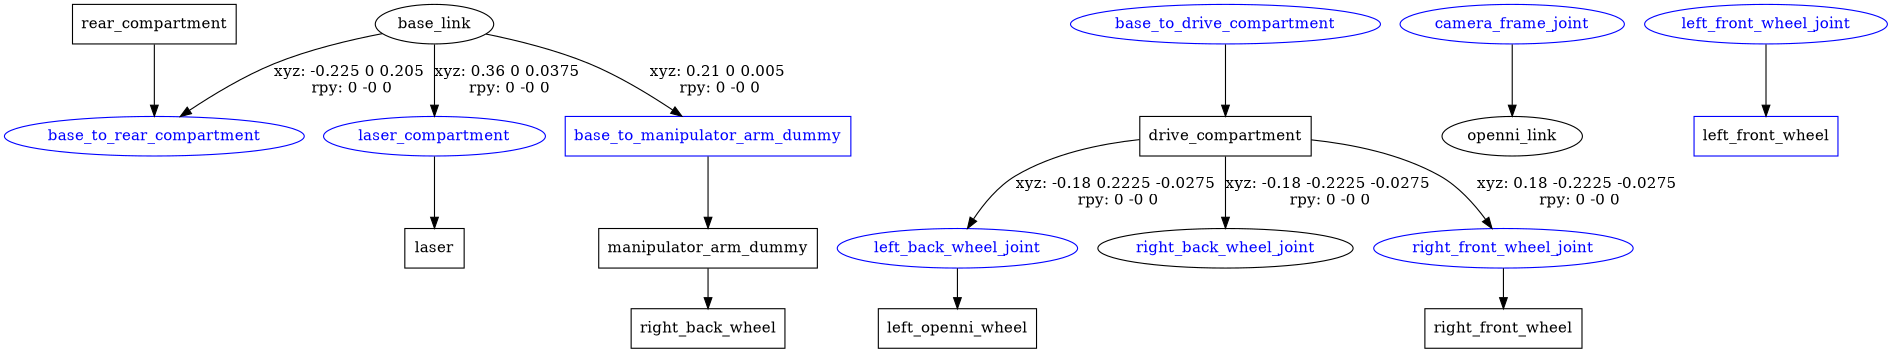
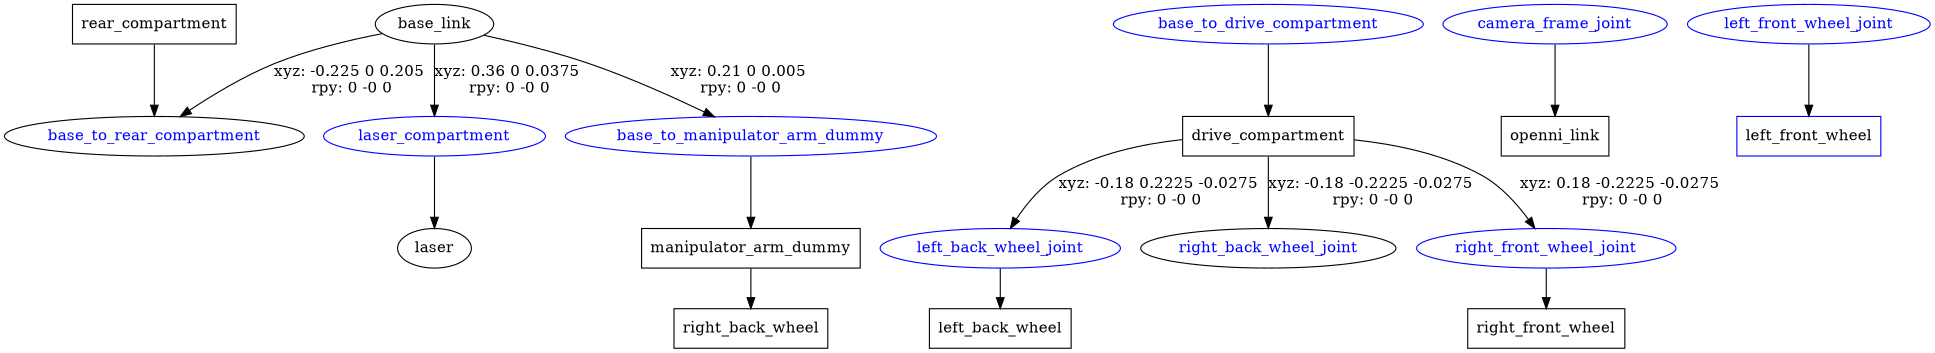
node "base_to_rear_compartment": color blue -> black
node "base_to_manipulator_arm_dummy": shape box -> ellipse
node "openni_link": shape ellipse -> box
node "laser": shape box -> ellipse
node "left_openni_wheel": label "left_openni_wheel" -> "left_back_wheel"
